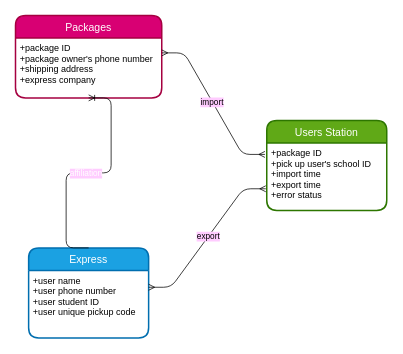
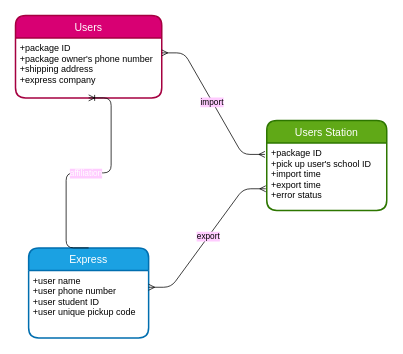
node "Packages": label "Packages" -> "Users"
